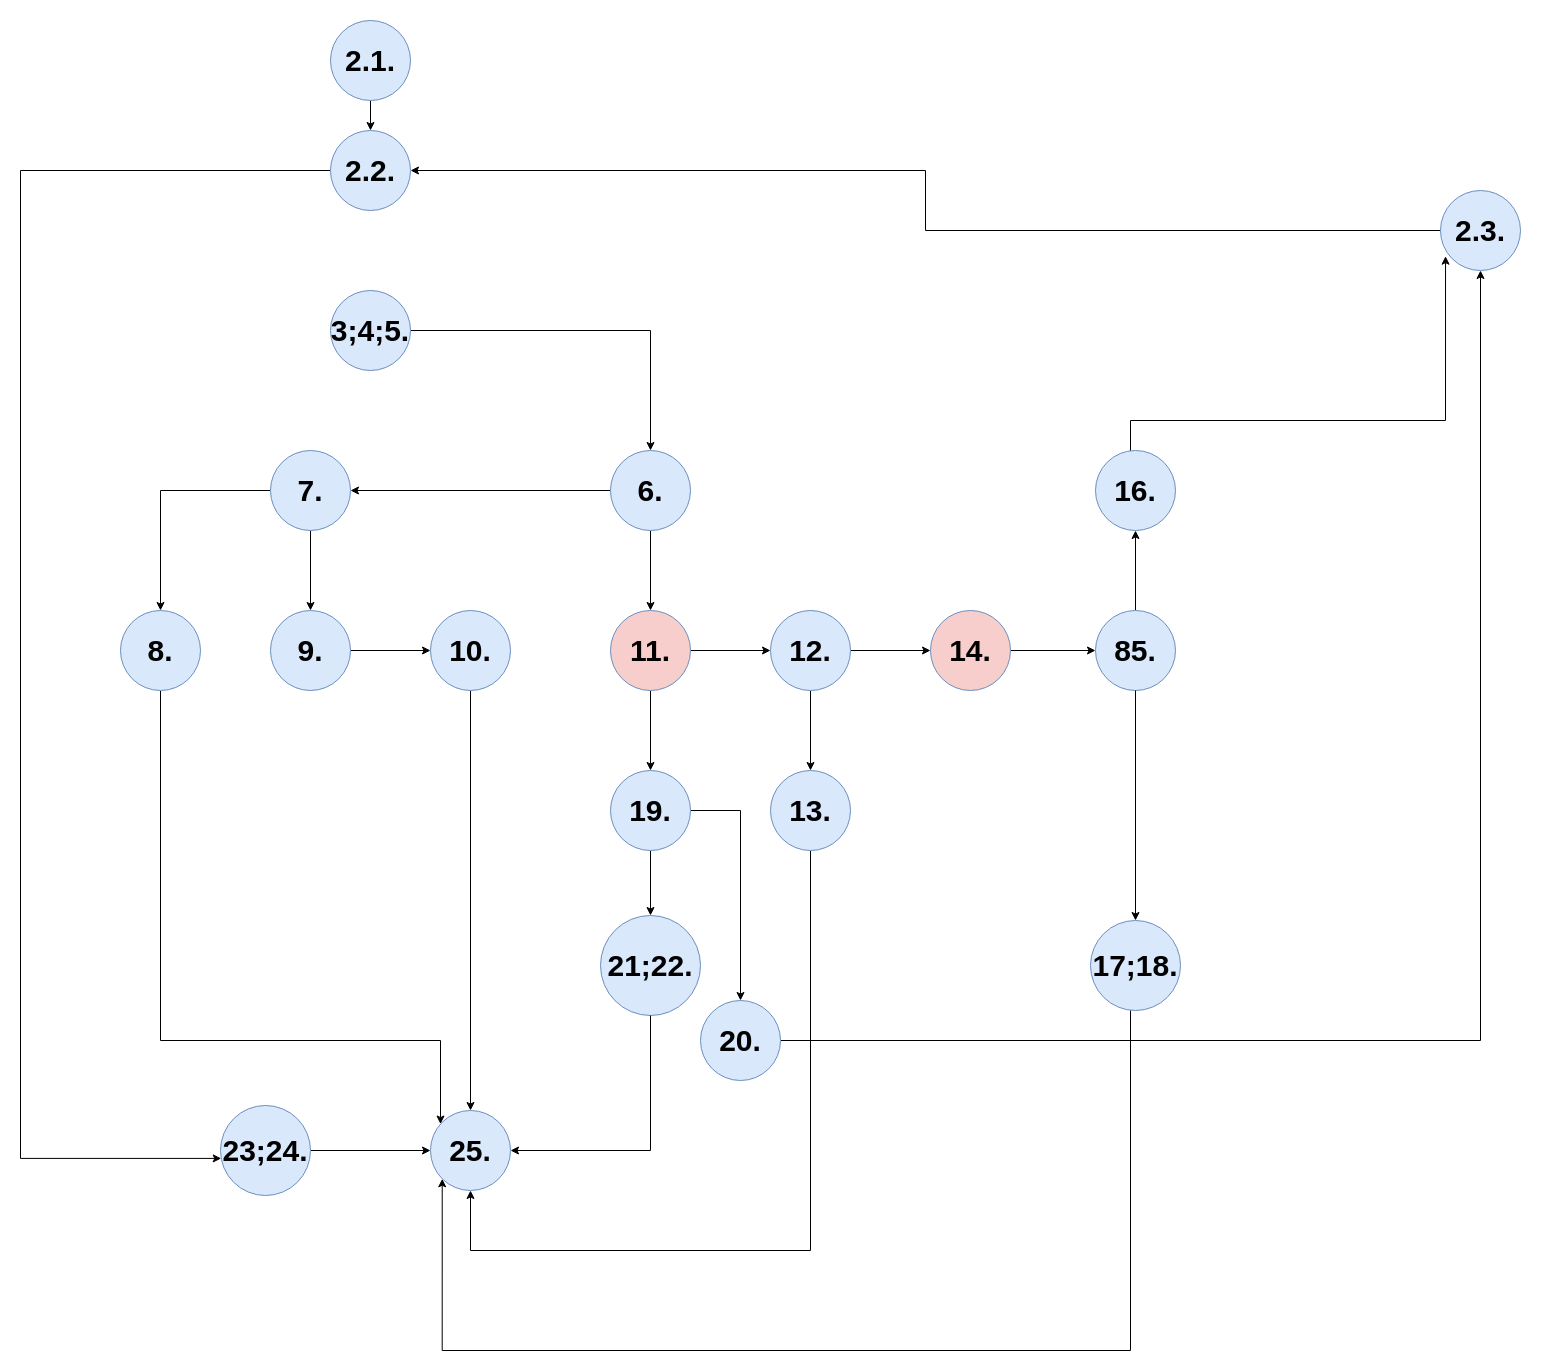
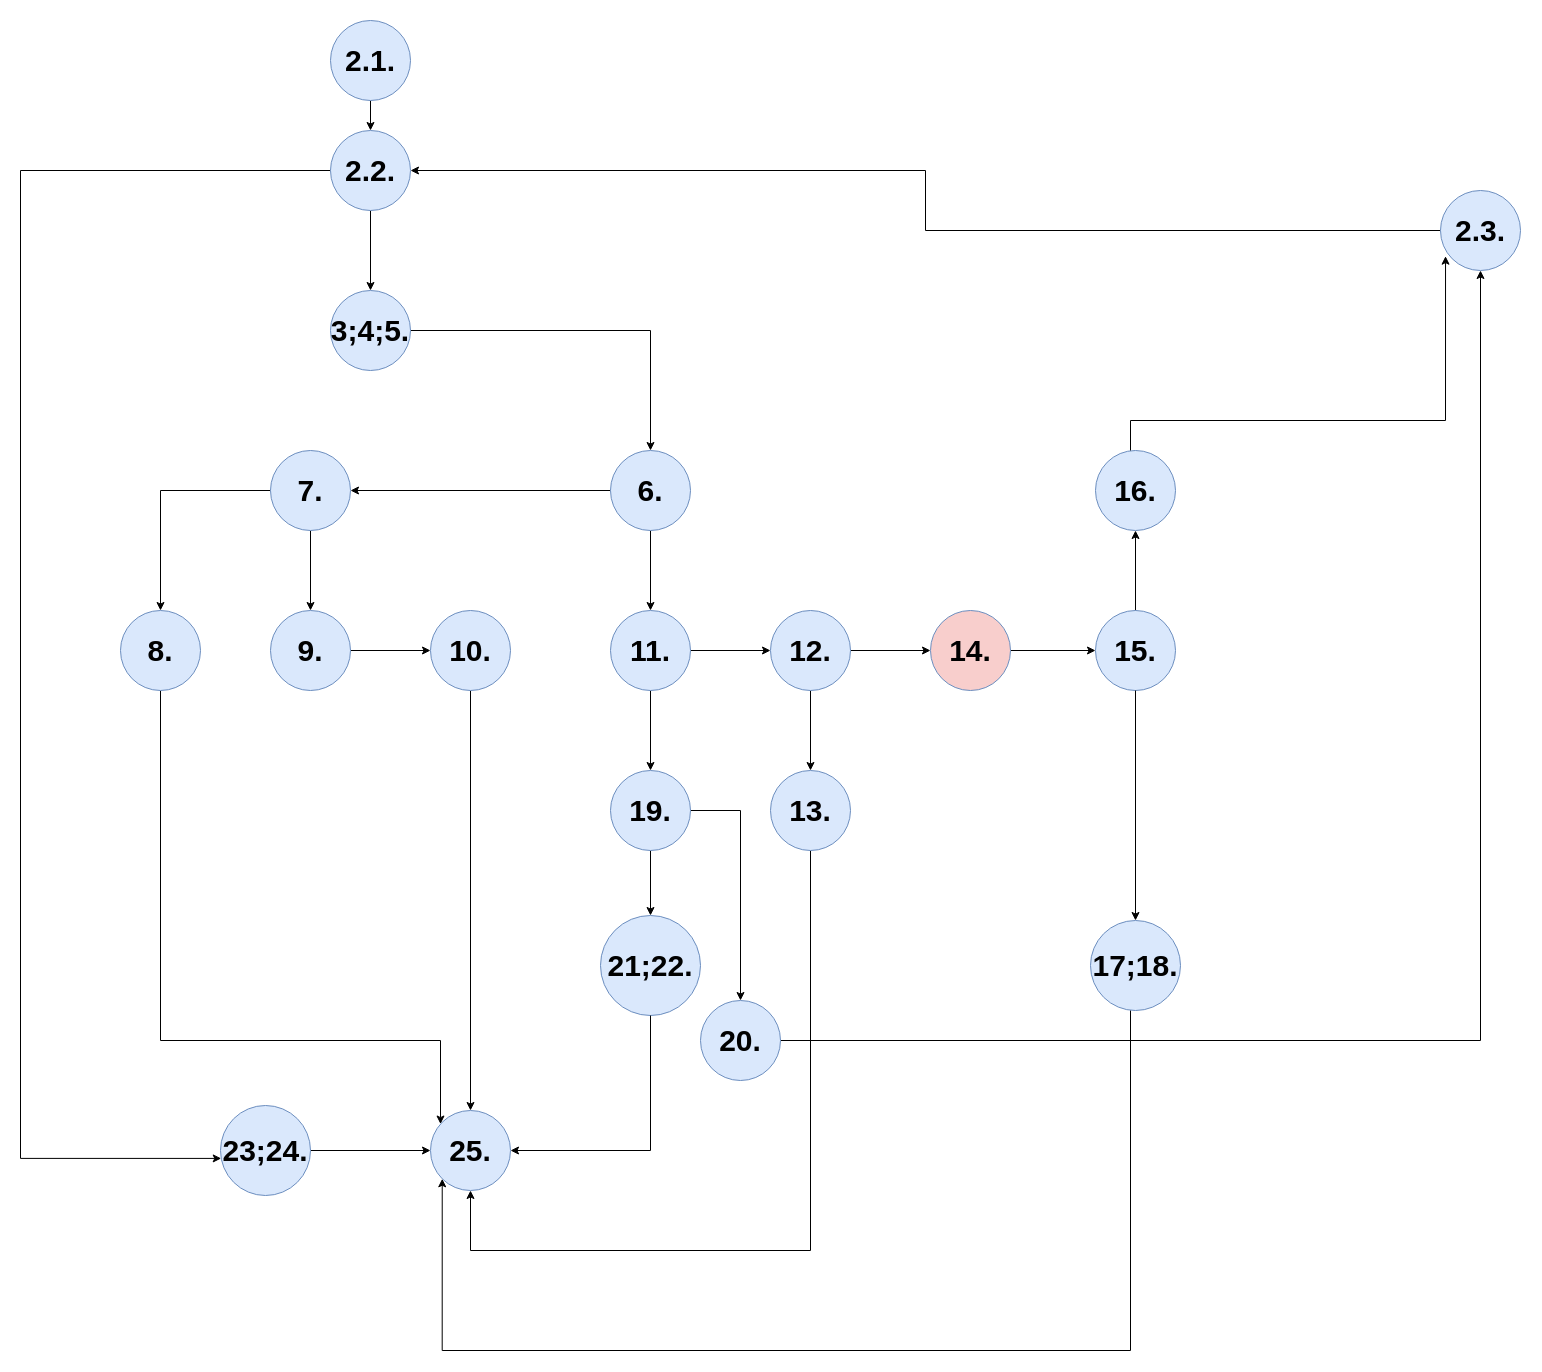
edge "2.2." -> "3;4;5.": added
node "11.": fillcolor #f8cecc -> #dae8fc
node "85.": label "85." -> "15."
